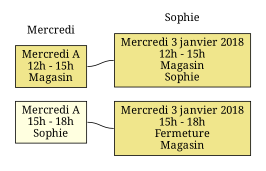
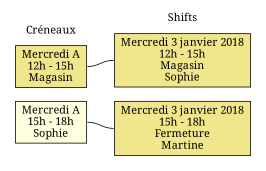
cluster "Sophie": label "Sophie" -> "Shifts"
cluster "Mercredi": label "Mercredi" -> "Créneaux"
node "Mercredi 3 janvier 2018 15h - 18h Fermeture Magasin": label "Mercredi 3 janvier 2018 15h - 18h Fermeture Magasin" -> "Mercredi 3 janvier 2018 15h - 18h Fermeture Martine"
